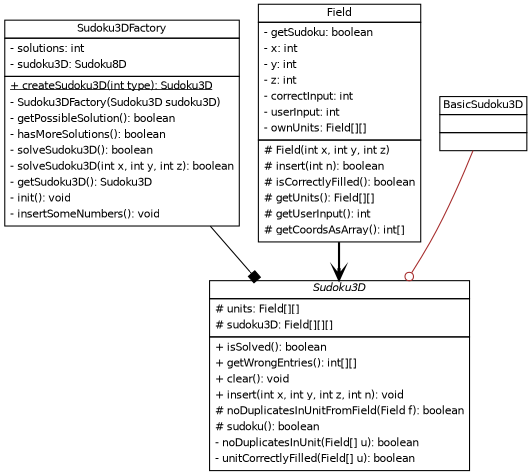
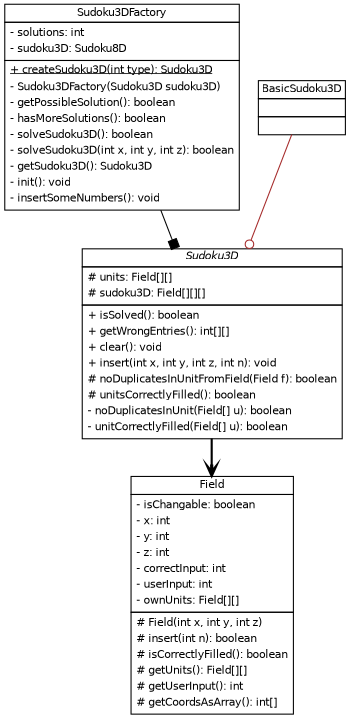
node "Field": text "- getSudoku: boolean" -> "- isChangable: boolean"
edge "Field" -> "Sudoku3D": reversed
node "Sudoku3D": text "# sudoku(): boolean" -> "# unitsCorrectlyFilled(): boolean"
